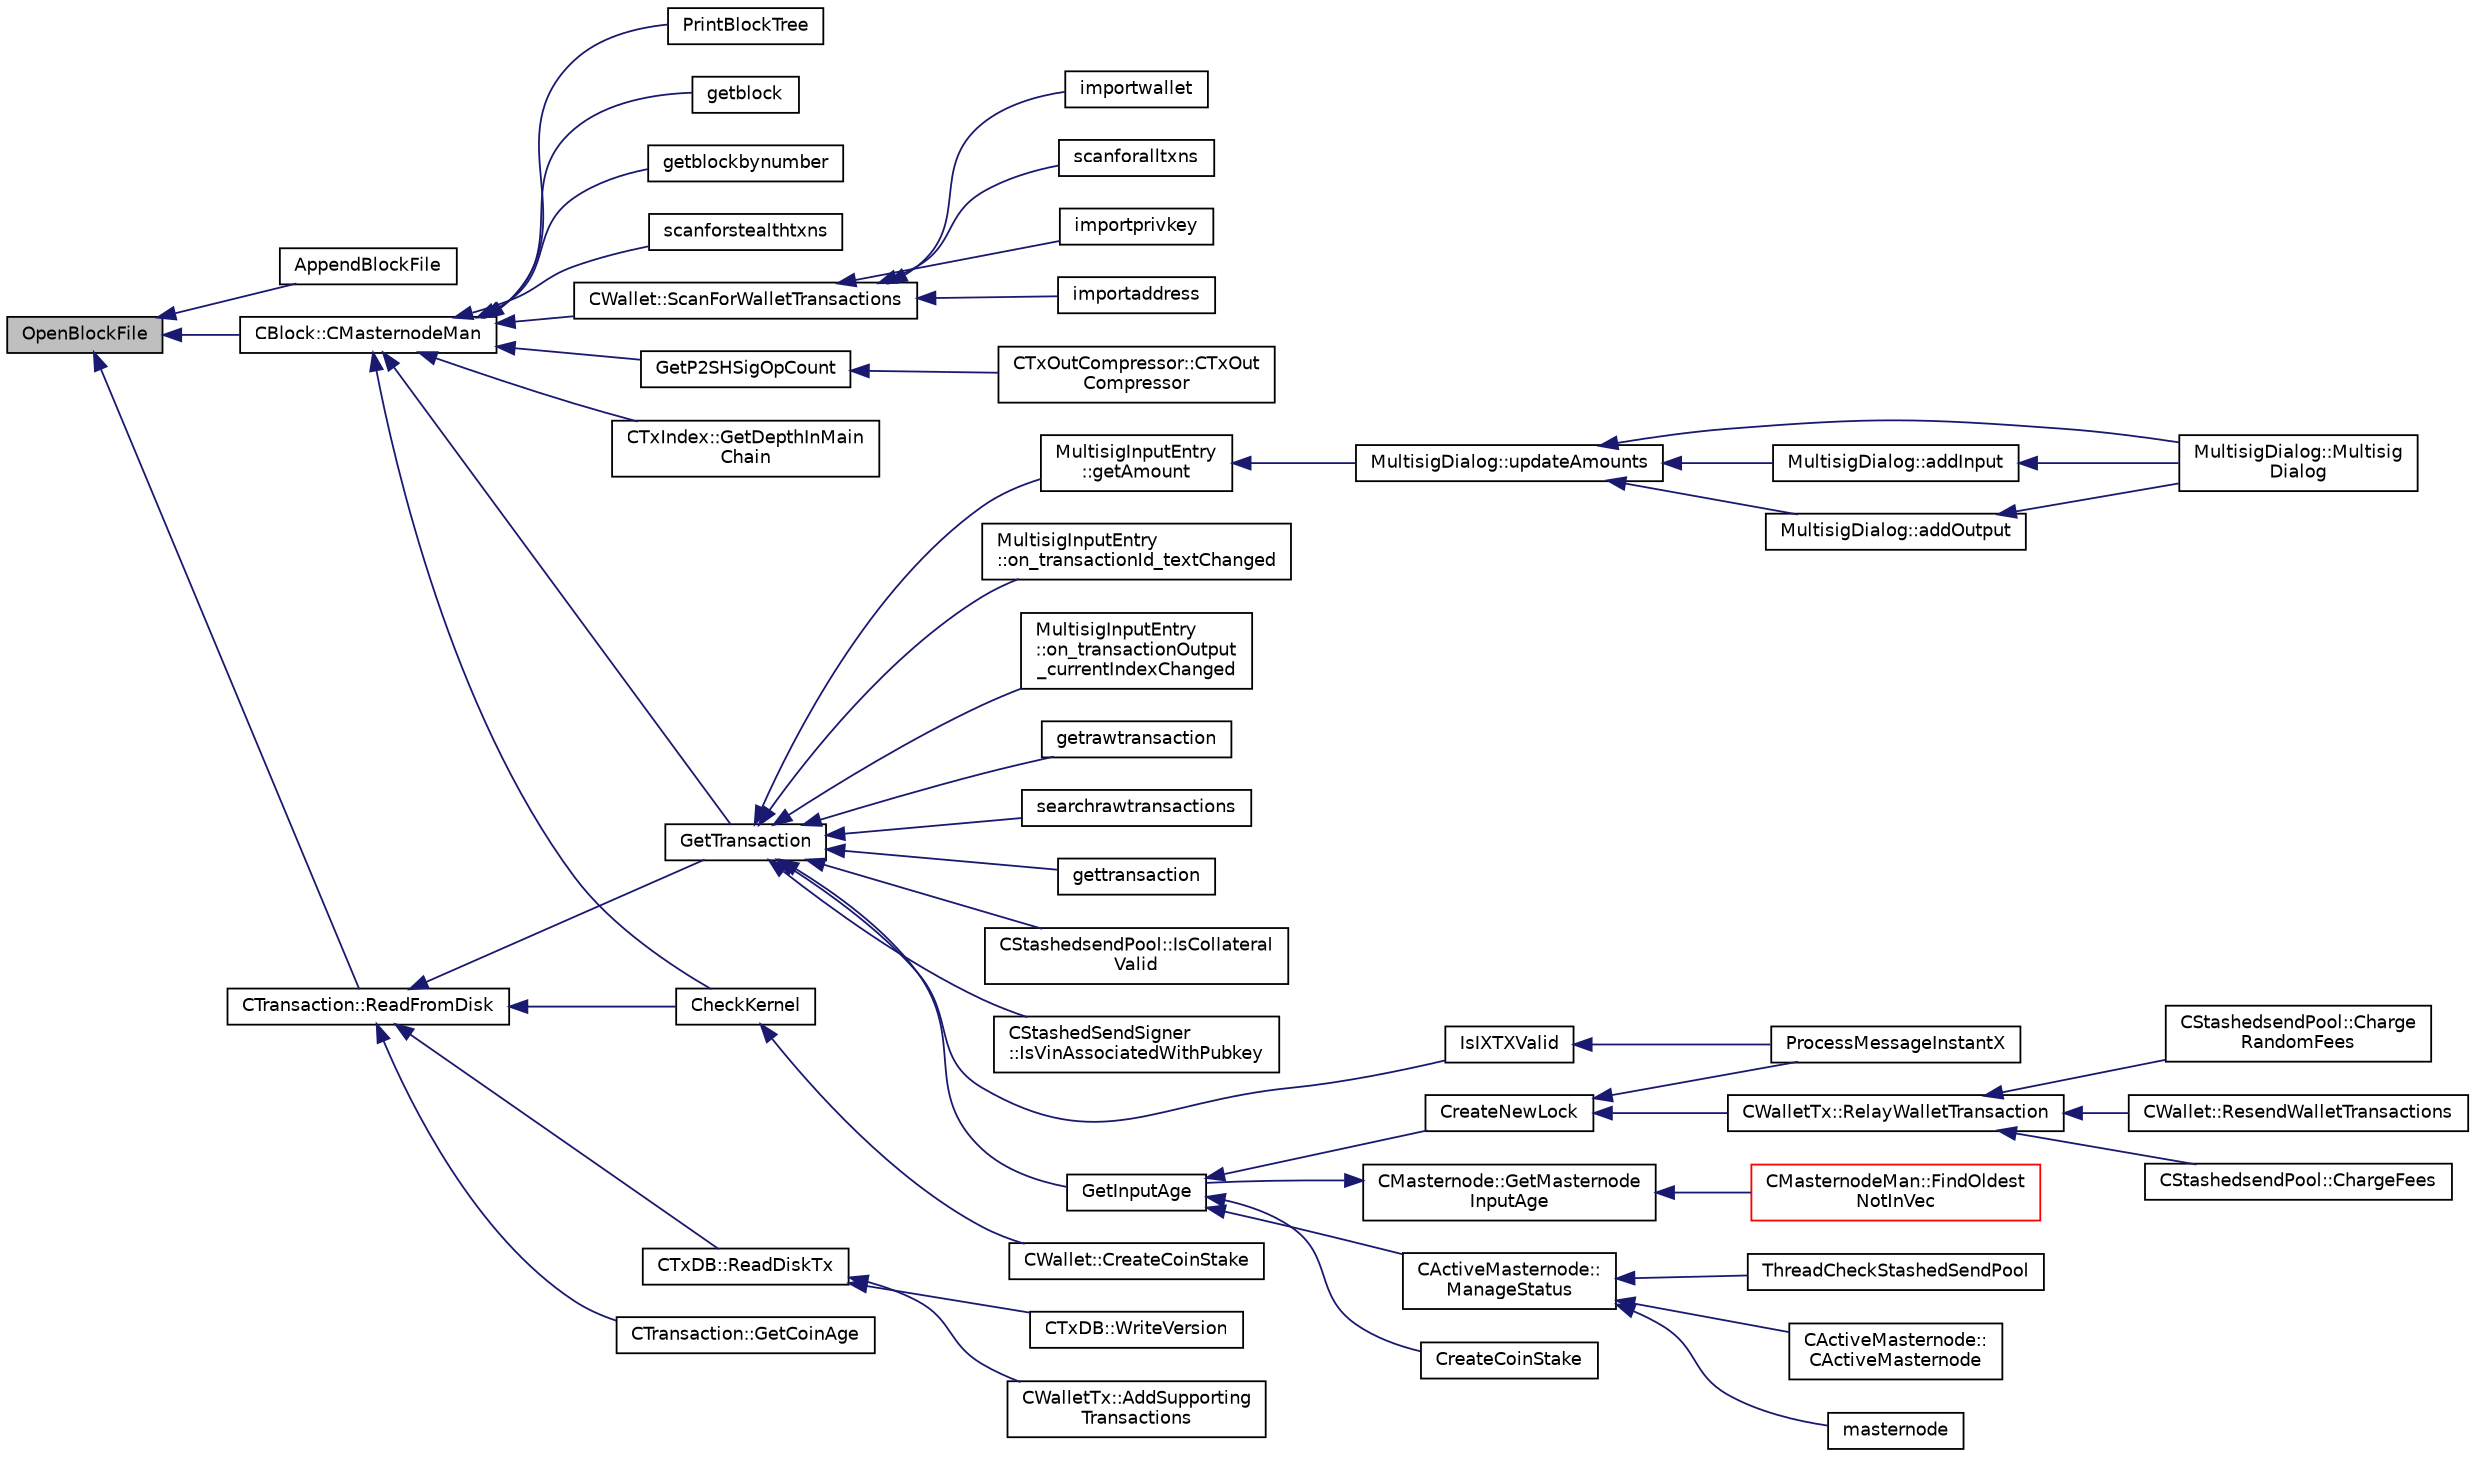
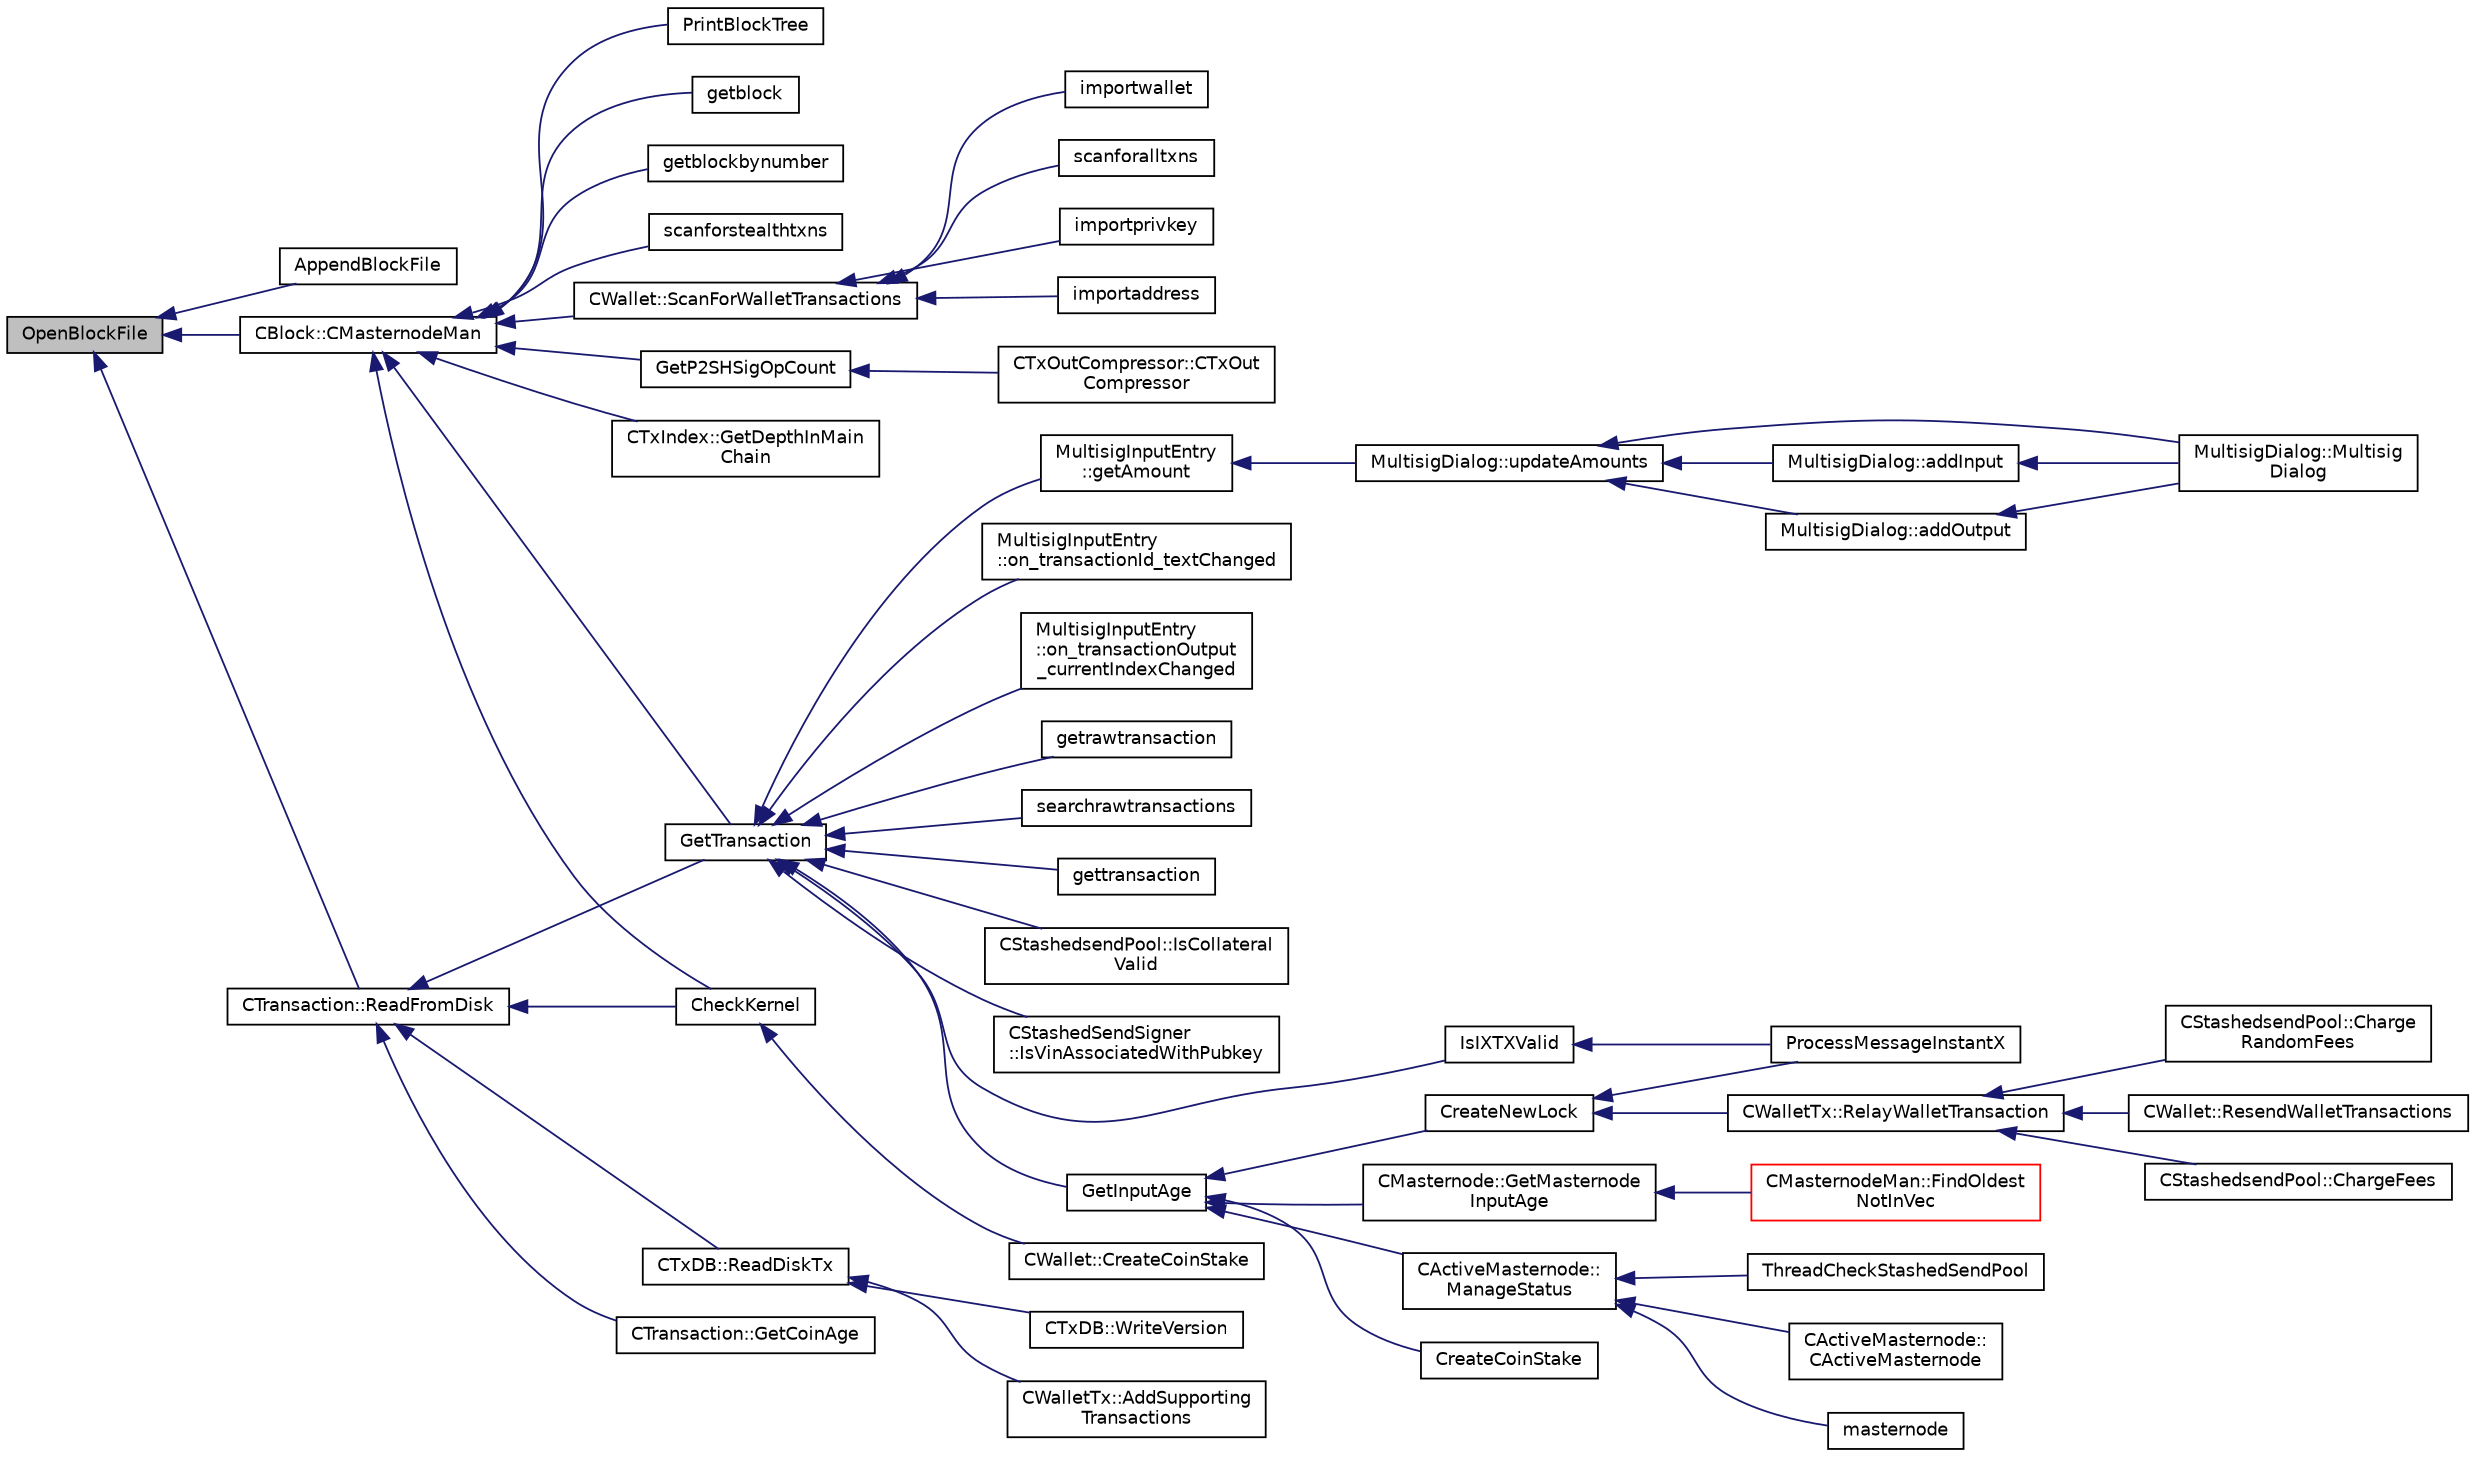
edge "GetInputAge" -> "CMasternode::GetMasternode InputAge": reversed
